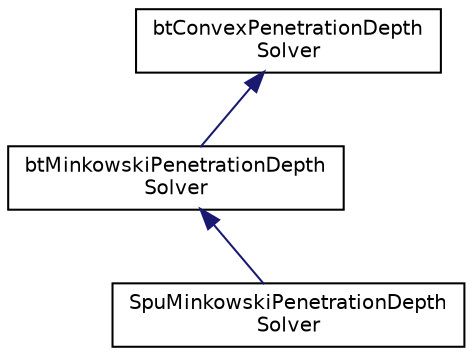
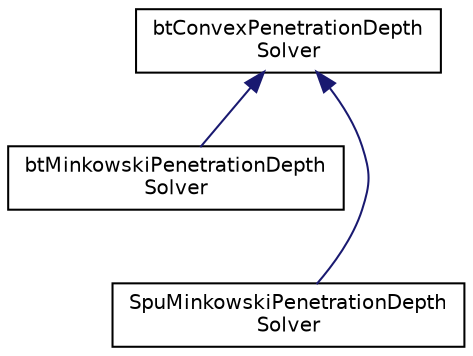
edge "SpuMinkowskiPenetrationDepth Solver" -> "btMinkowskiPenetrationDepth Solver": now "SpuMinkowskiPenetrationDepth Solver" -> "btConvexPenetrationDepth Solver"
